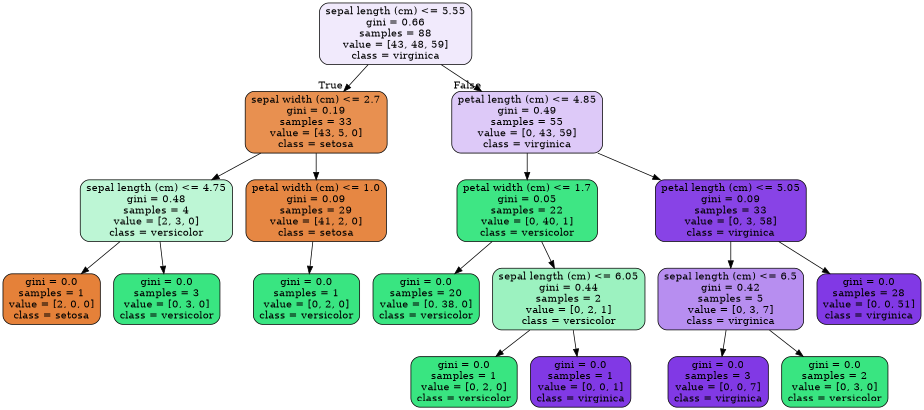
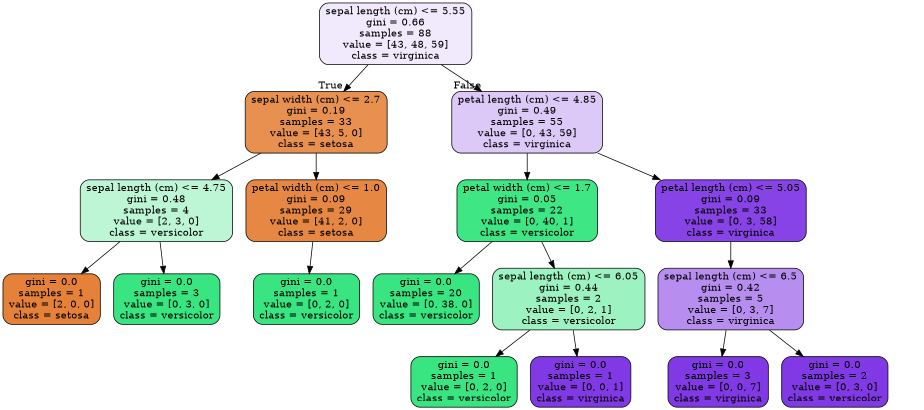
node "gini = 0.0 samples = 28 value = [0, 0, 51] class = virginica": removed
node "gini = 0.0 samples = 2 value = [0, 3, 0] class = versicolor": fillcolor #39e581 -> #8139e5
